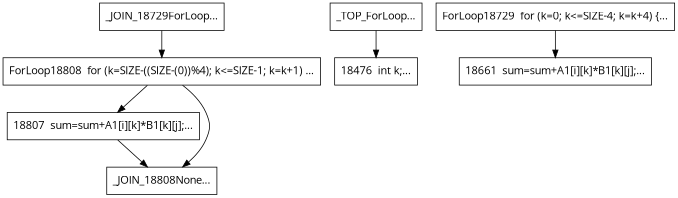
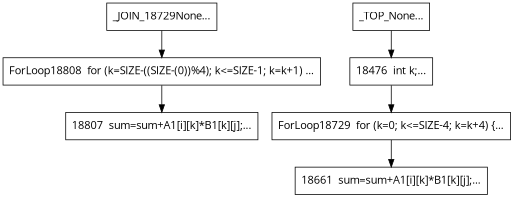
node "_JOIN_18729ForLoop...": label "_JOIN_18729ForLoop..." -> "_JOIN_18729None..."
node "_TOP_ForLoop...": label "_TOP_ForLoop..." -> "_TOP_None..."
edge "18476  int k;..." -> "ForLoop18729  for (k=0; k<=SIZE-4; k=k+4) {...": added
node "_JOIN_18808None...": removed
